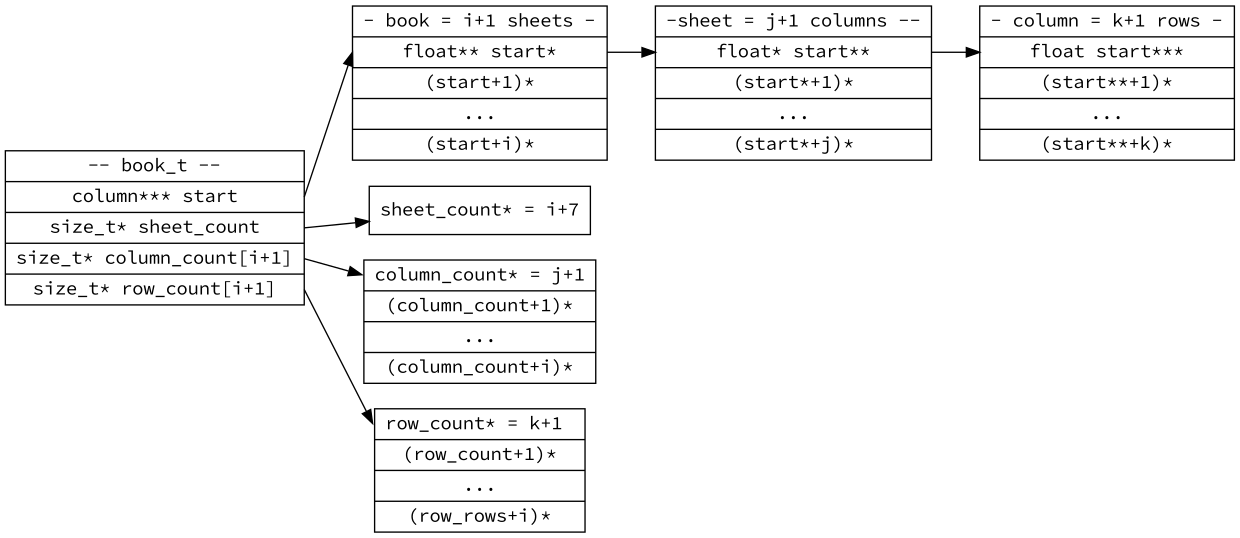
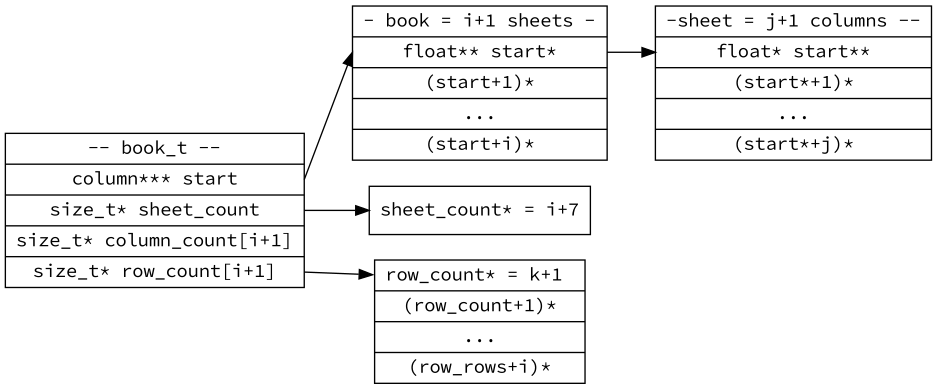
node "- column = k+1 rows -": removed
node "column_count* = j+1": removed
